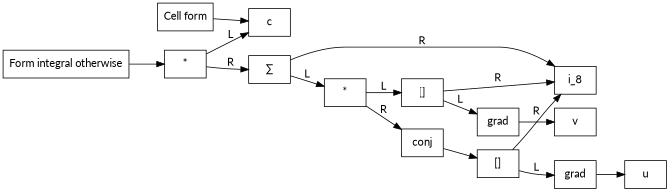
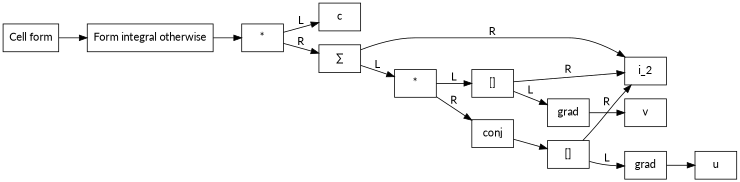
edge "Cell form" -> "c": now "Cell form" -> "Form integral otherwise"
node "i_8": label "i_8" -> "i_2"
